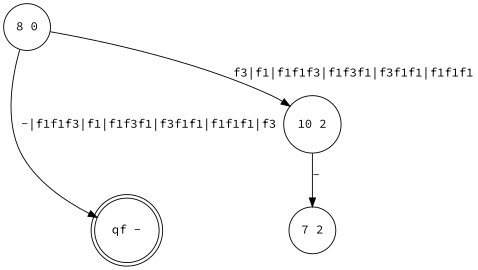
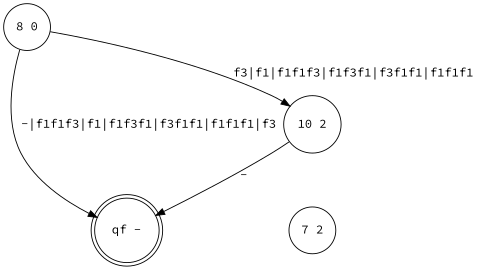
edge "10 2" -> "7 2": now "10 2" -> "qf -"
